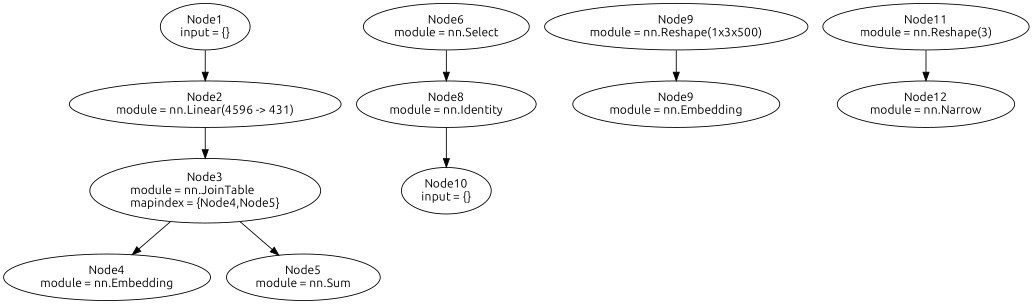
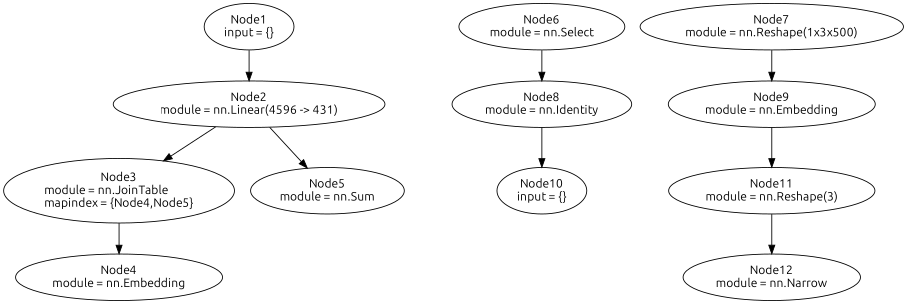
node "Node9 module = nn.Reshape(1x3x500)": label "Node9 module = nn.Reshape(1x3x500)" -> "Node7 module = nn.Reshape(1x3x500)"
edge "Node9 module = nn.Embedding" -> "Node11 module = nn.Reshape(3)": added
edge "Node3 module = nn.JoinTable mapindex = {Node4,Node5}" -> "Node5 module = nn.Sum": now "Node2 module = nn.Linear(4596 -> 431)" -> "Node5 module = nn.Sum"
